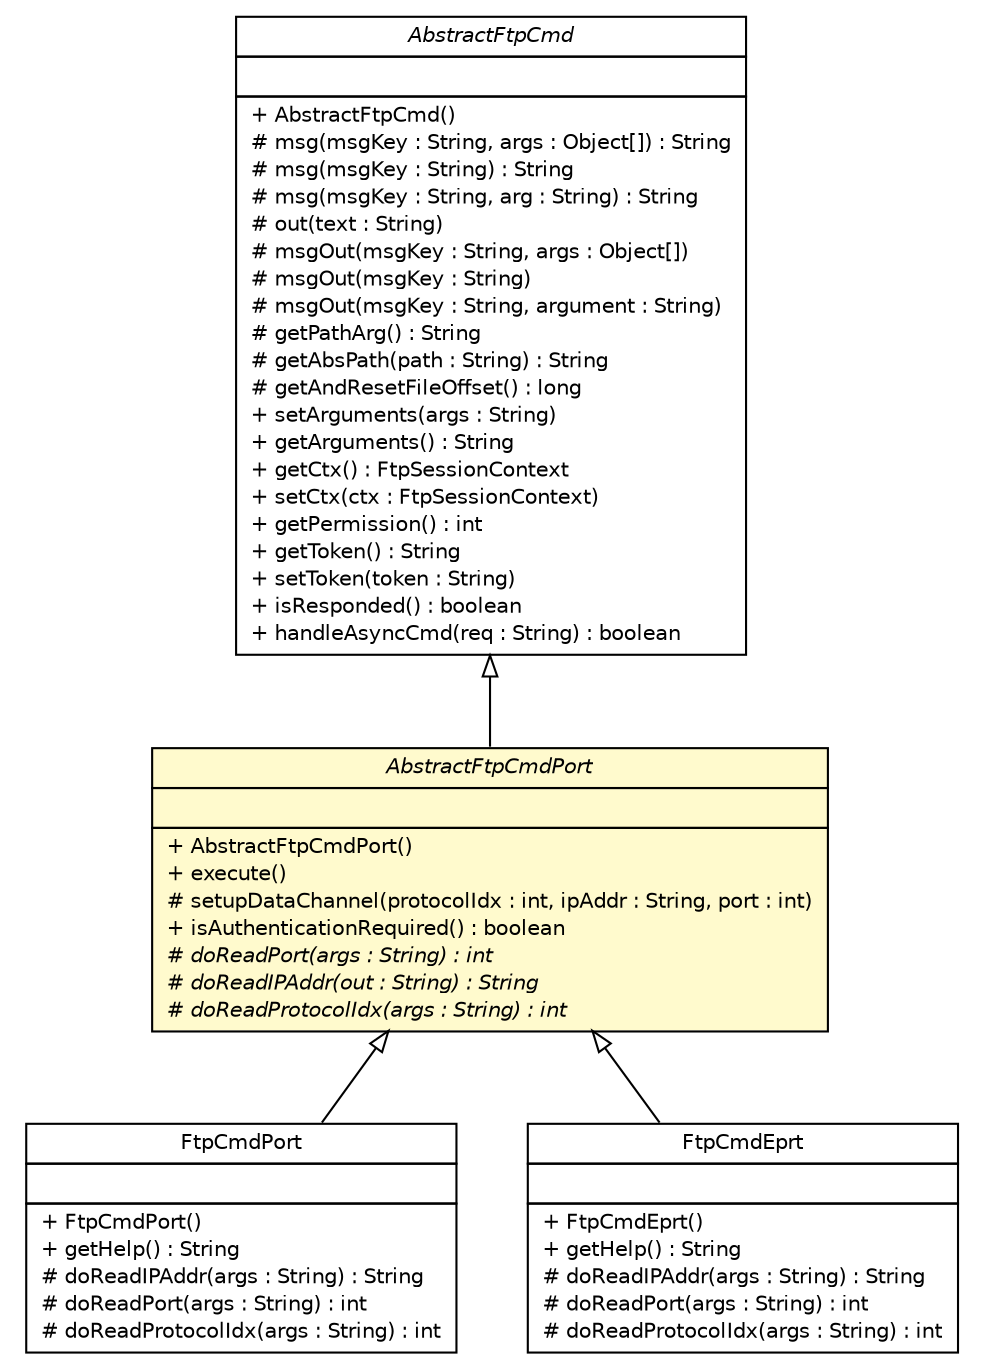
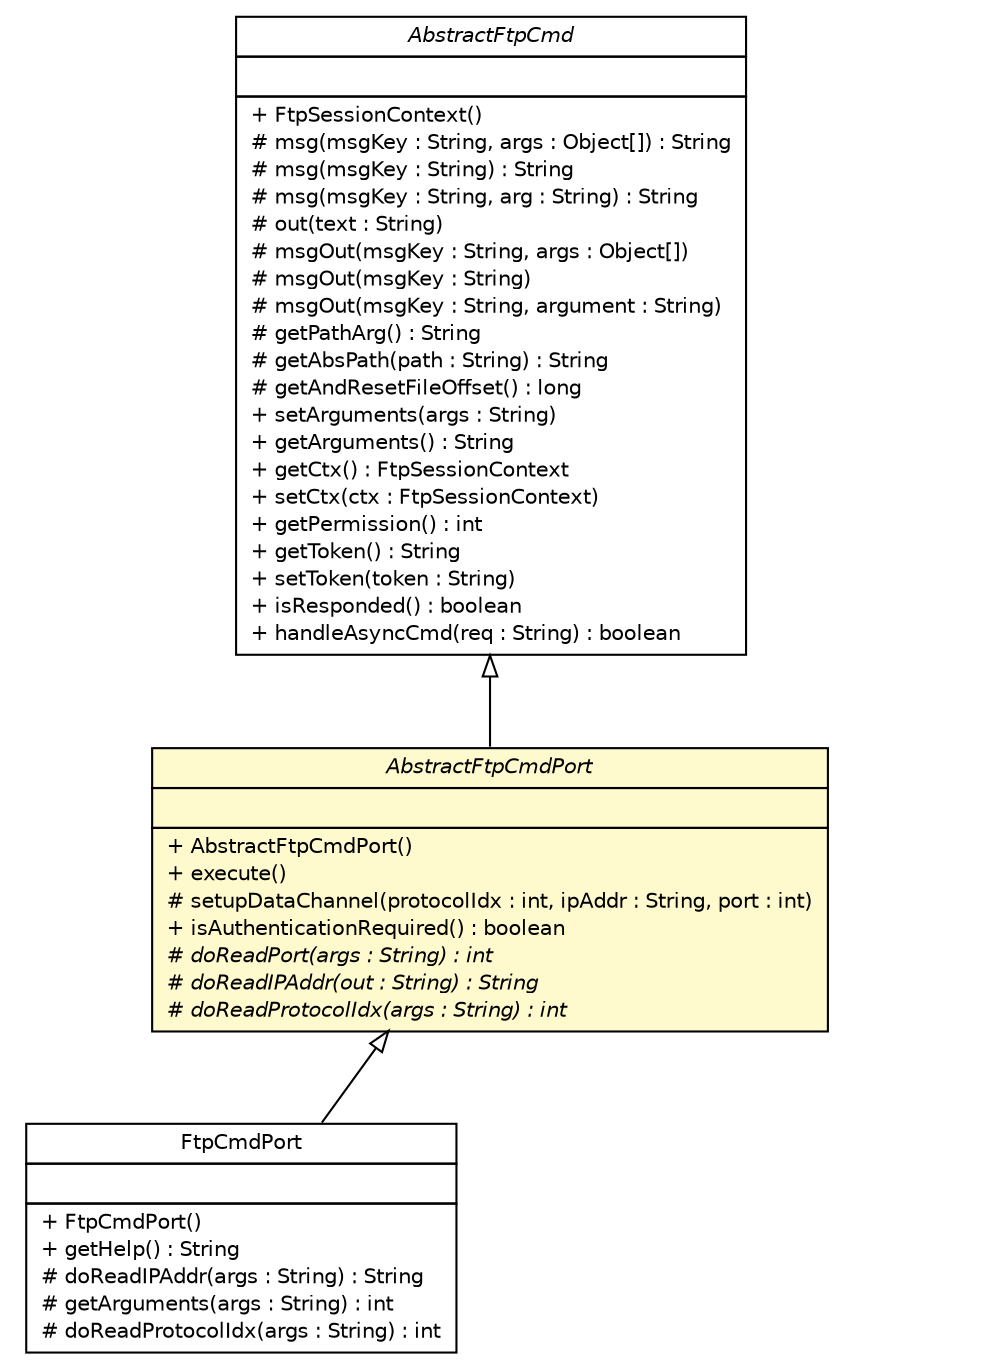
node "AbstractFtpCmd": text "+ AbstractFtpCmd()" -> "+ FtpSessionContext()"
node "FtpCmdEprt": removed
node "FtpCmdPort": text "# doReadPort(args : String) : int" -> "# getArguments(args : String) : int"
